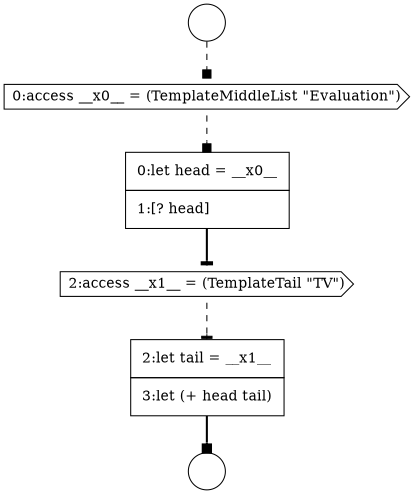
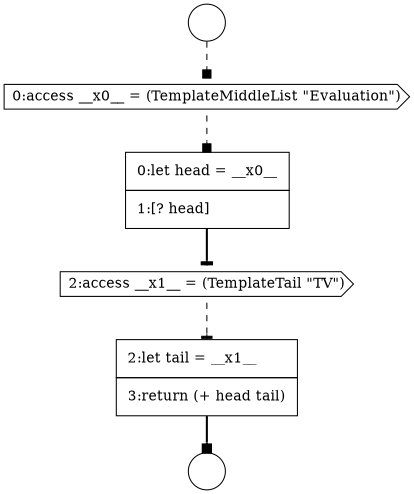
node "2:let tail = __x1__": text "3:let (+ head tail)" -> "3:return (+ head tail)"
